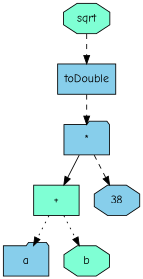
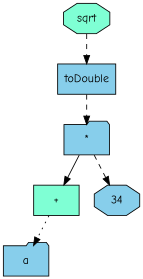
node "38": label "38" -> "34"
node "b": removed
